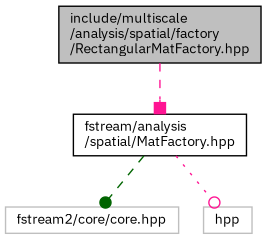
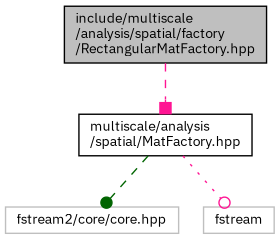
node "fstream/analysis /spatial/MatFactory.hpp": label "fstream/analysis /spatial/MatFactory.hpp" -> "multiscale/analysis /spatial/MatFactory.hpp"
node "hpp": label "hpp" -> "fstream"
